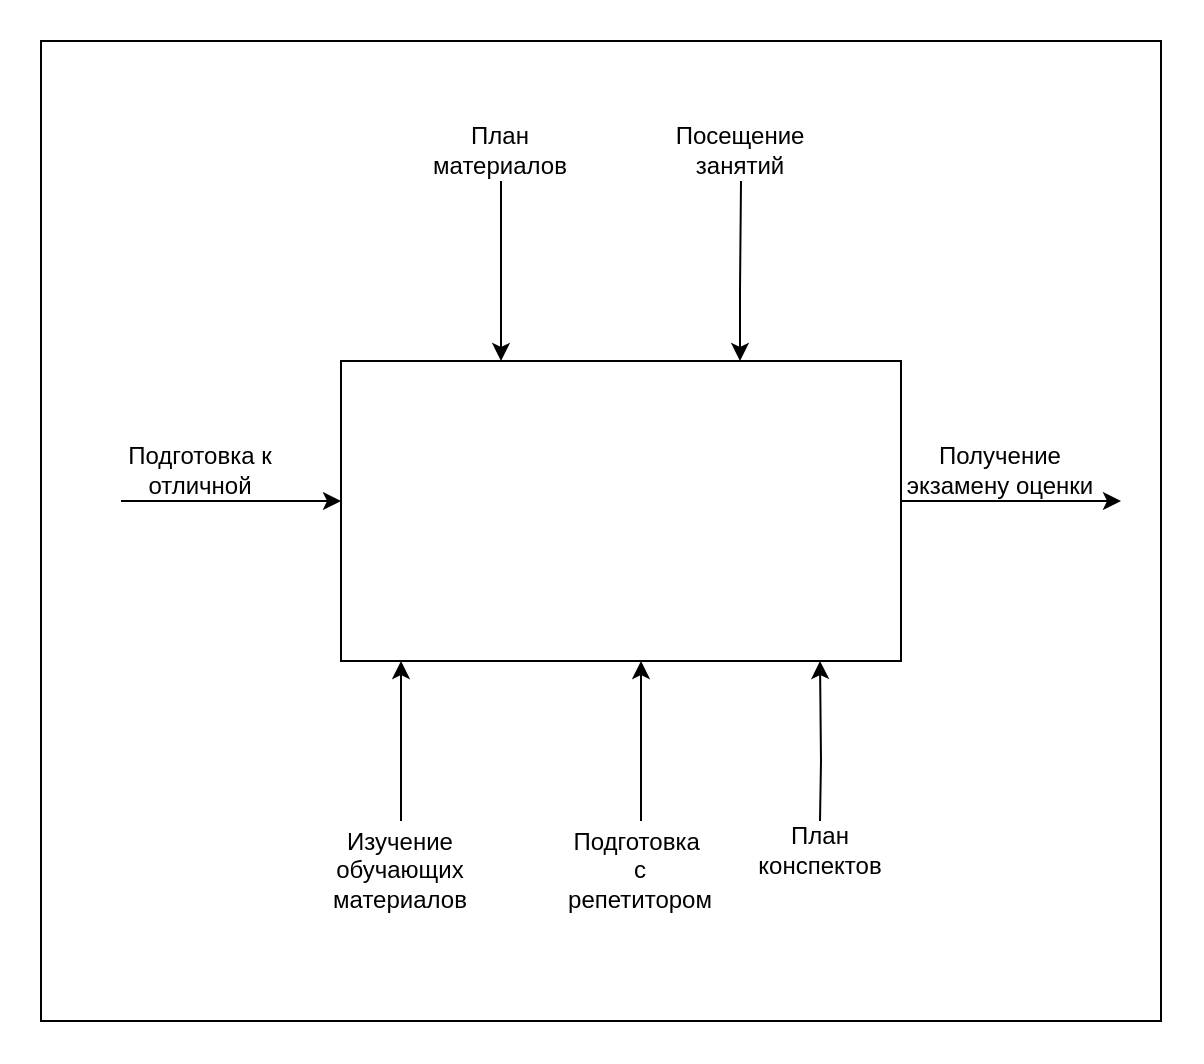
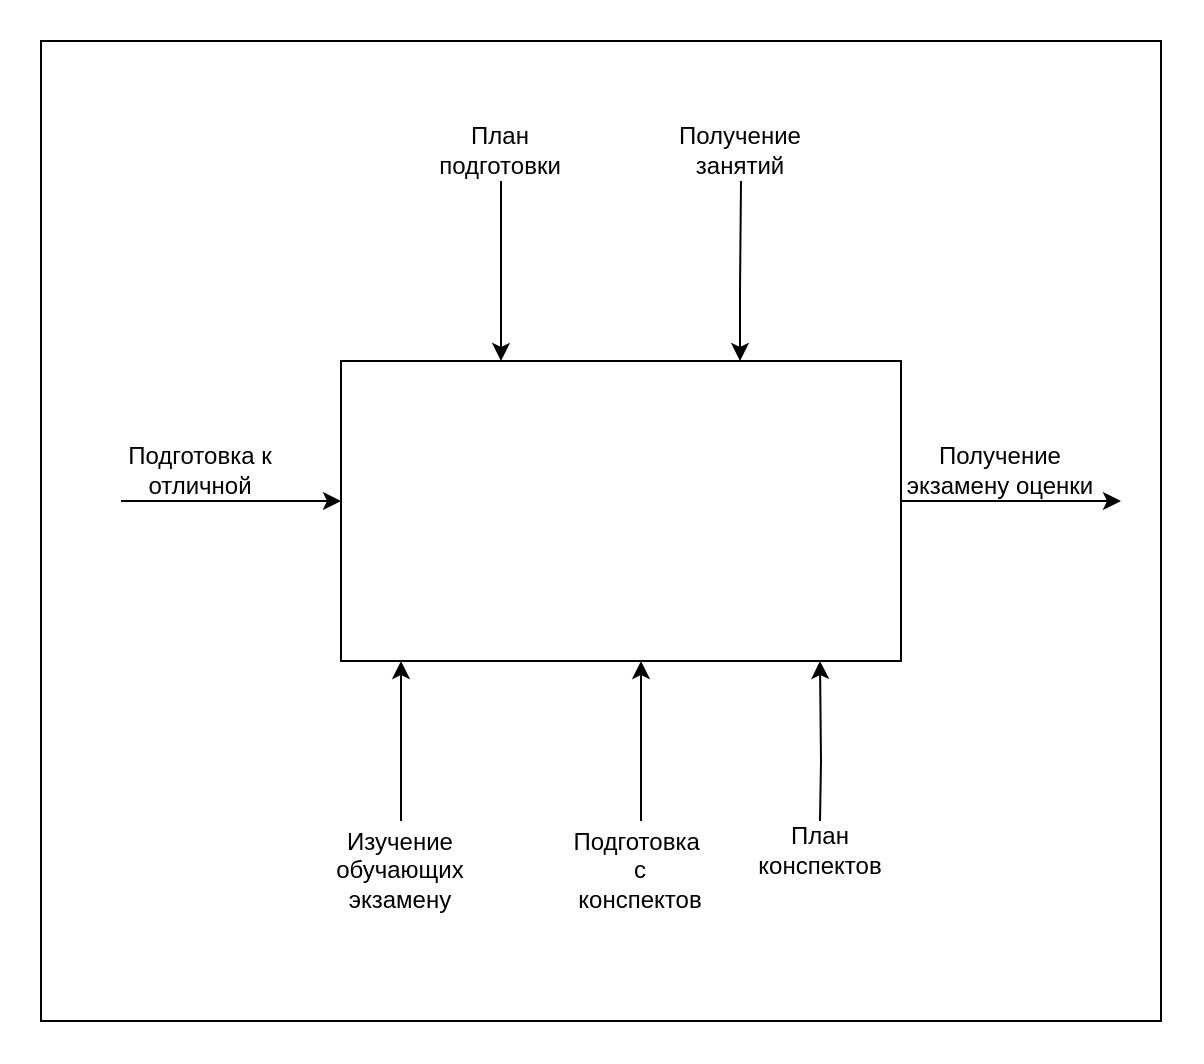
node "План материалов": label "План материалов" -> "План подготовки"
node "Посещение занятий": label "Посещение занятий" -> "Получение занятий"
node "Изучение обучающих материалов": label "Изучение обучающих материалов" -> "Изучение обучающих экзамену"
node "Подготовка с репетитором": label "Подготовка с репетитором" -> "Подготовка с конспектов"
